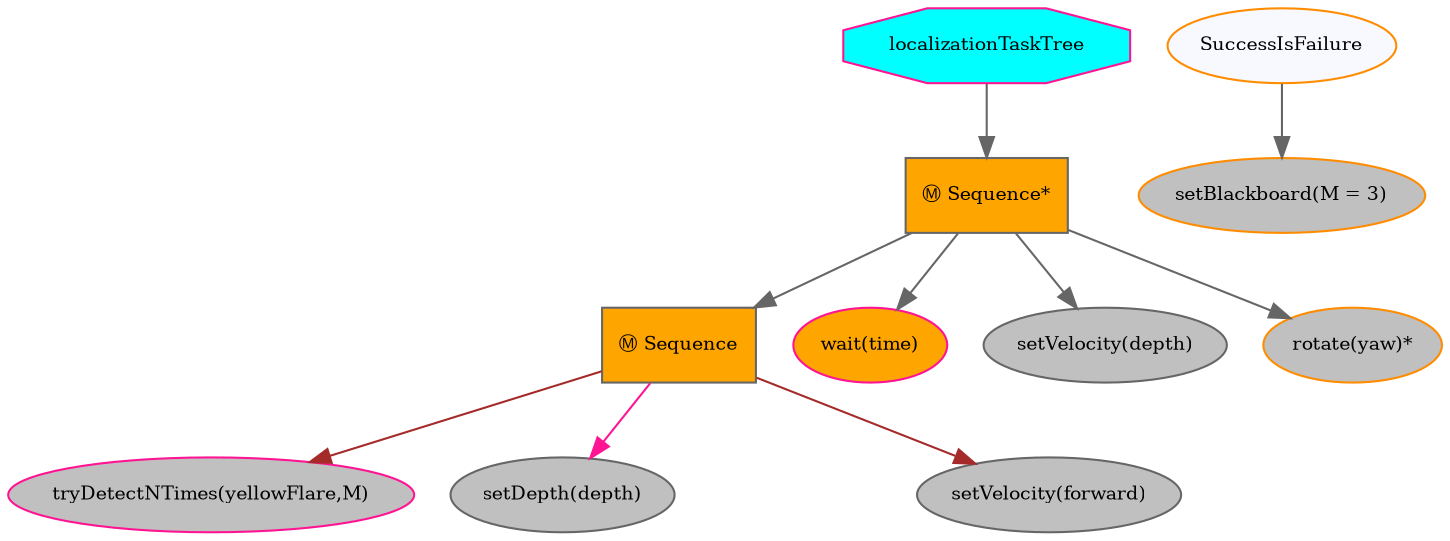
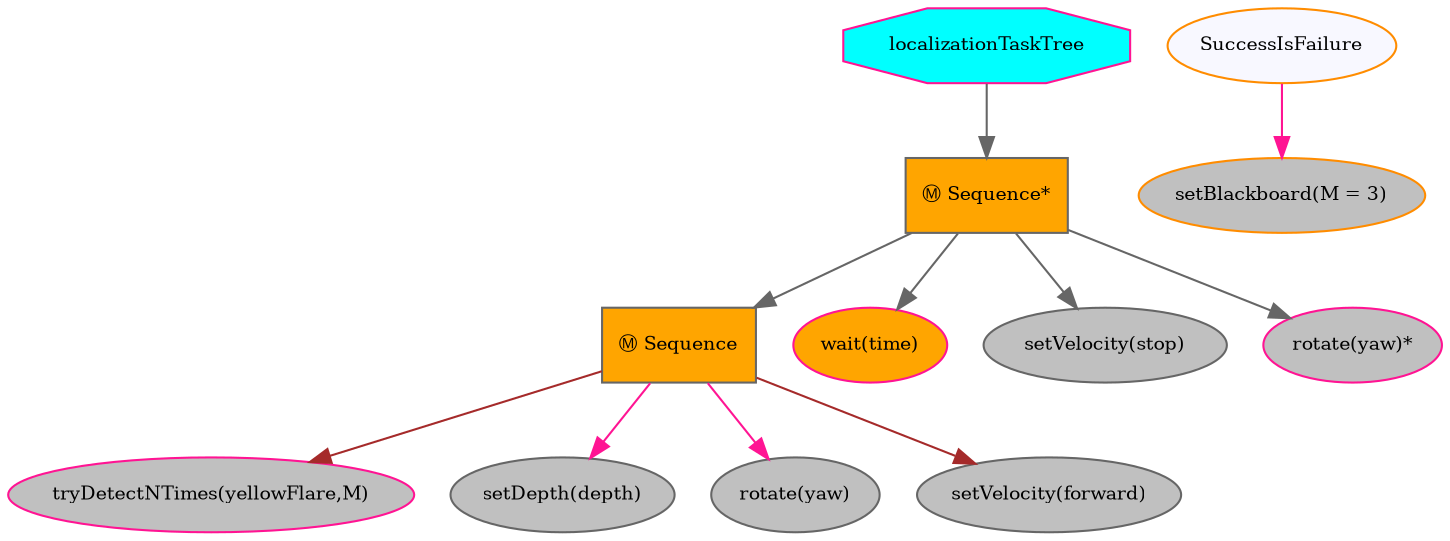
edge "SuccessIsFailure" -> "setBlackboard(M = 3)": color gray40 -> deeppink
node "setVelocity(depth)": label "setVelocity(depth)" -> "setVelocity(stop)"
node "rotate(yaw)*": color darkorange -> deeppink
node "rotate(yaw)": added
